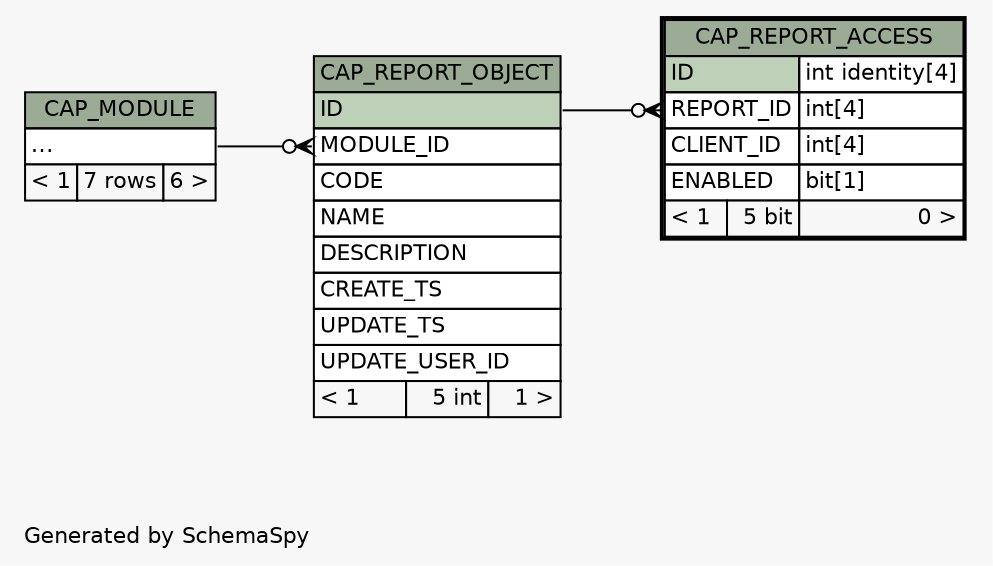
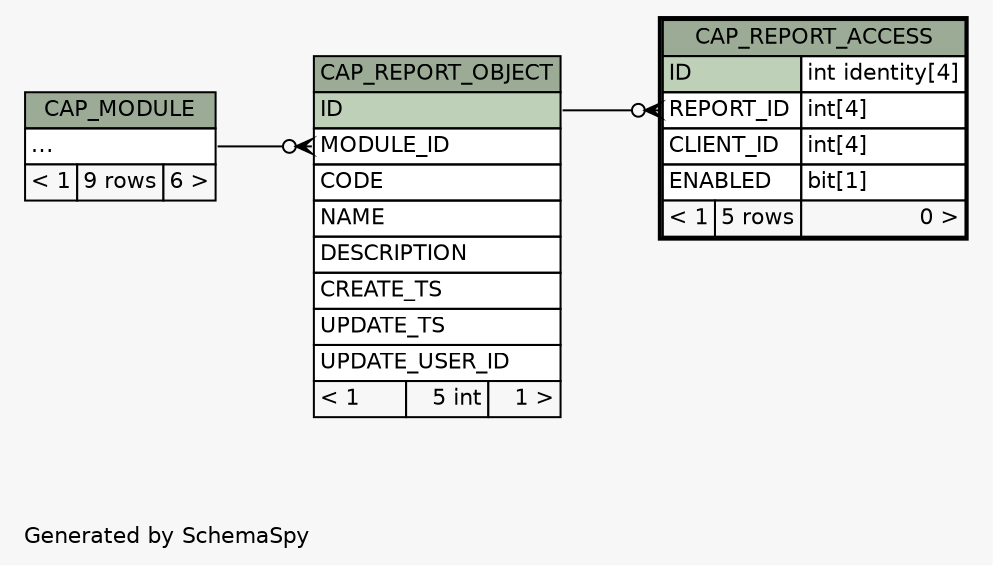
node "CAP_MODULE": text "7 rows" -> "9 rows"
node "CAP_REPORT_ACCESS": text "5 bit" -> "5 rows"
